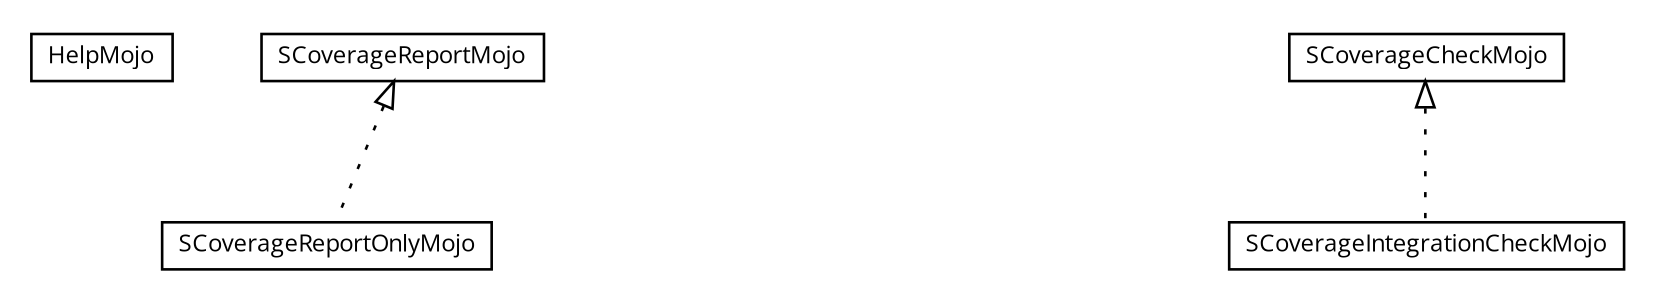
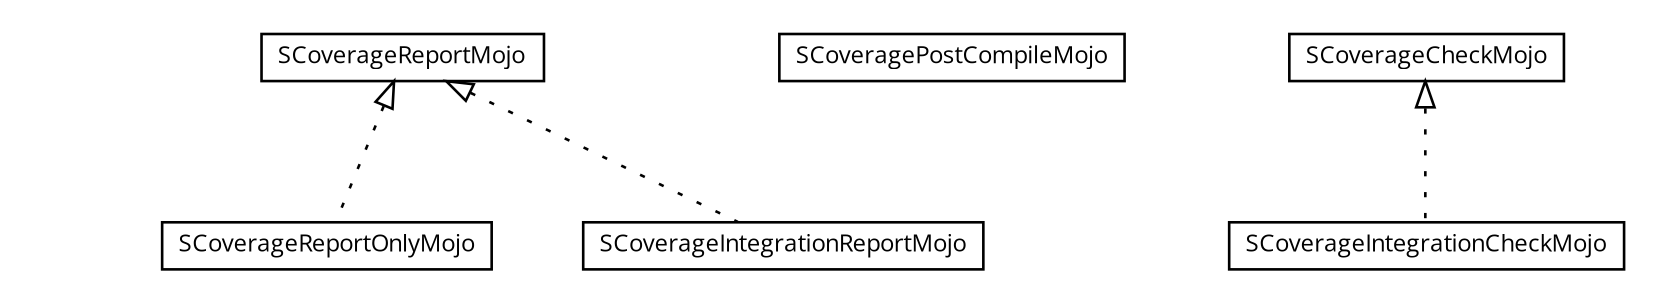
node "HelpMojo": removed
node "SCoveragePostCompileMojo": added
node "SCoverageIntegrationReportMojo": added
